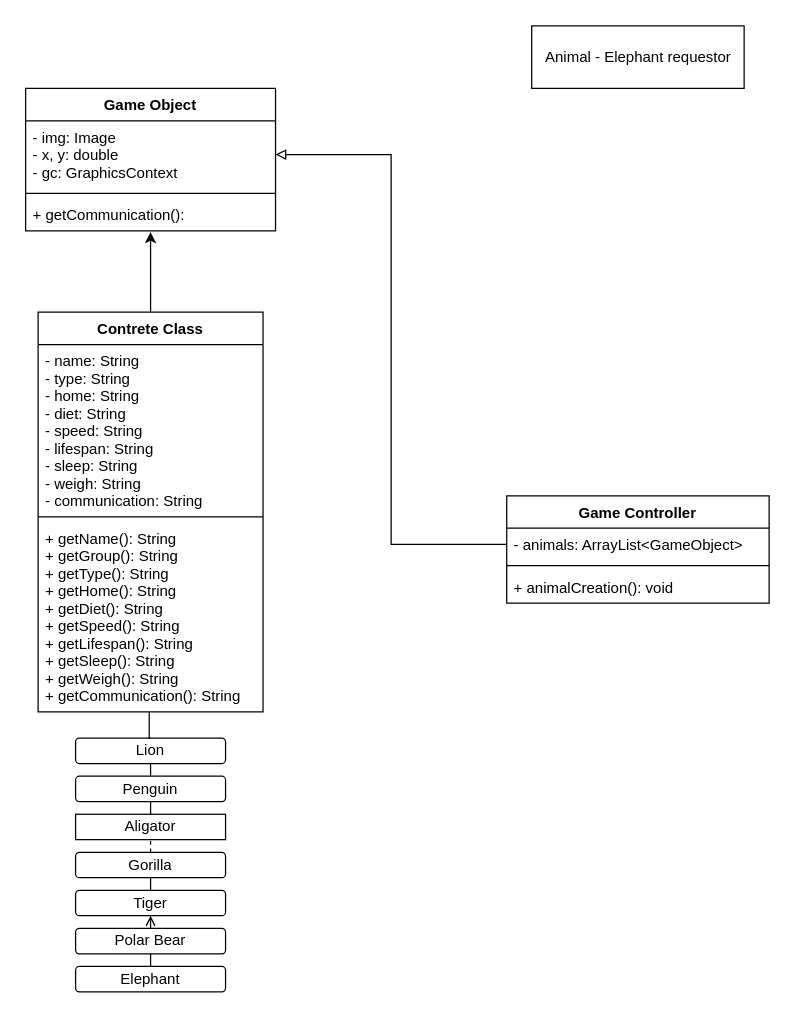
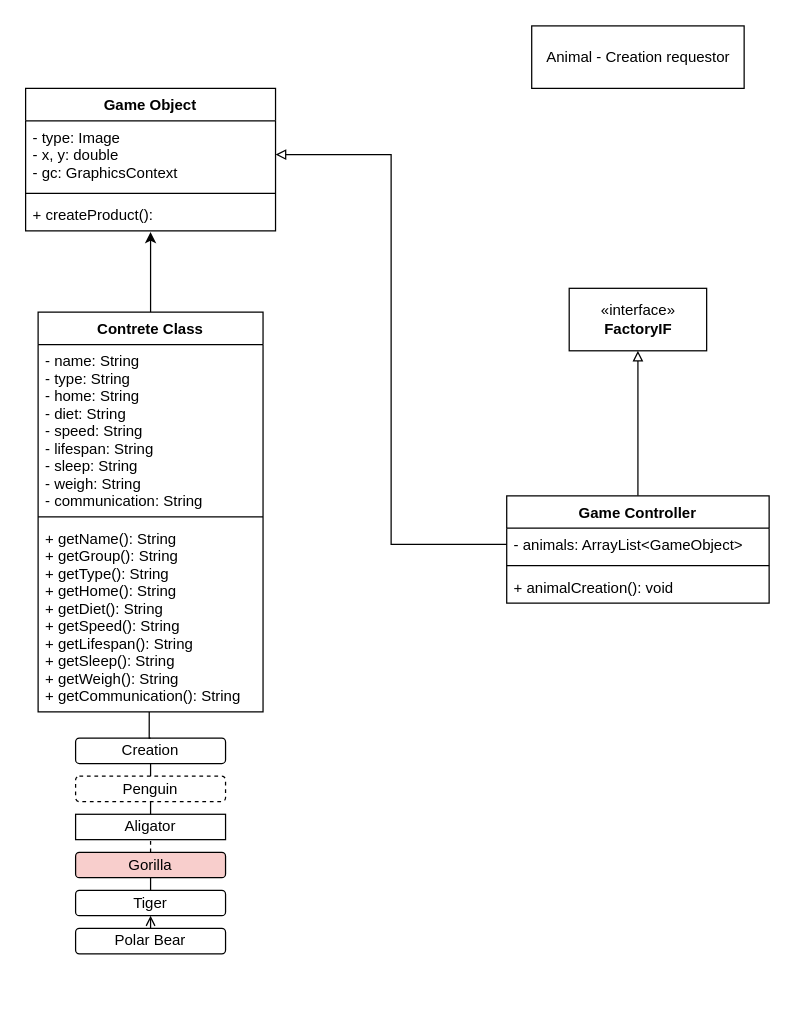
node "Animal - Elephant requestor": label "Animal - Elephant requestor" -> "Animal - Creation requestor"
node "- img: Image - x, y: double - gc: GraphicsContext": label "- img: Image - x, y: double - gc: GraphicsContext" -> "- type: Image - x, y: double - gc: GraphicsContext"
node "+ getCommunication():": label "+ getCommunication():" -> "+ createProduct():"
node "«interface» FactoryIF": added
edge "Game Controller" -> "«interface» FactoryIF": added
node "Lion": label "Lion" -> "Creation"
node "Penguin": style solid -> dashed
node "Gorilla": fillcolor #ffffff -> #f8cecc
edge "Polar Bear" -- "Elephant": removed
node "Elephant": removed
